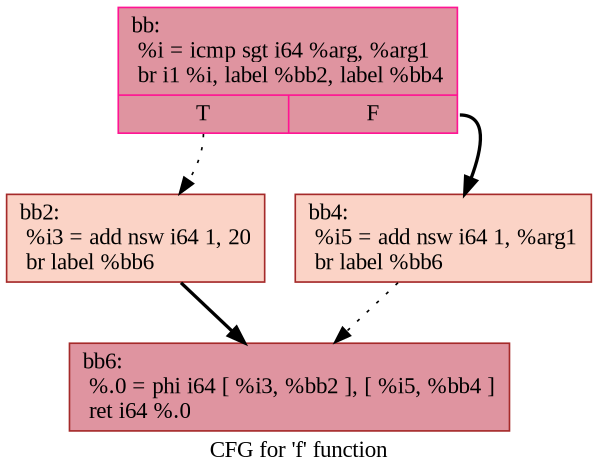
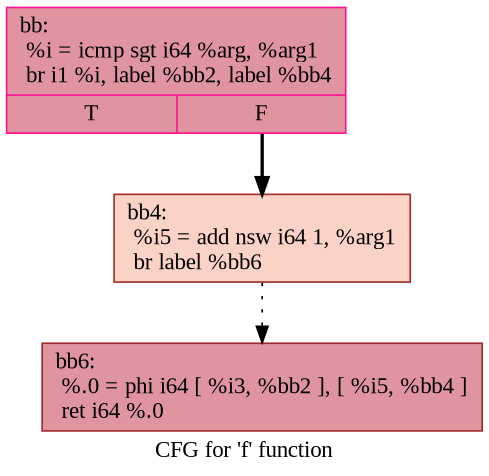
node "bb2:": removed
